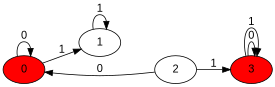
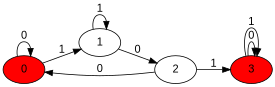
edge "1" -> "2": added, label "0"
